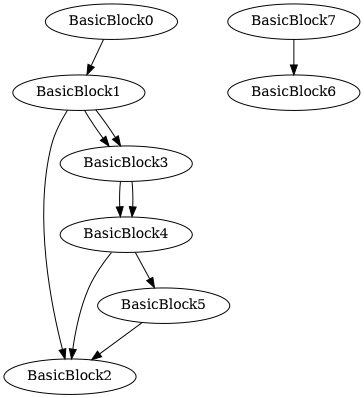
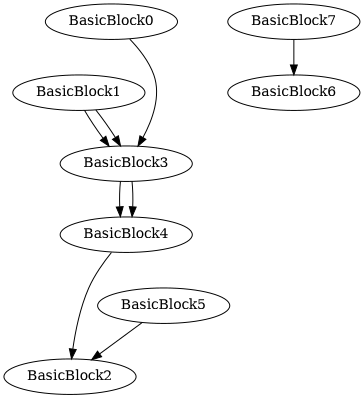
edge "BasicBlock0" -> "BasicBlock1": now "BasicBlock0" -> "BasicBlock3"
edge "BasicBlock1" -> "BasicBlock2": removed
edge "BasicBlock4" -> "BasicBlock5": removed
